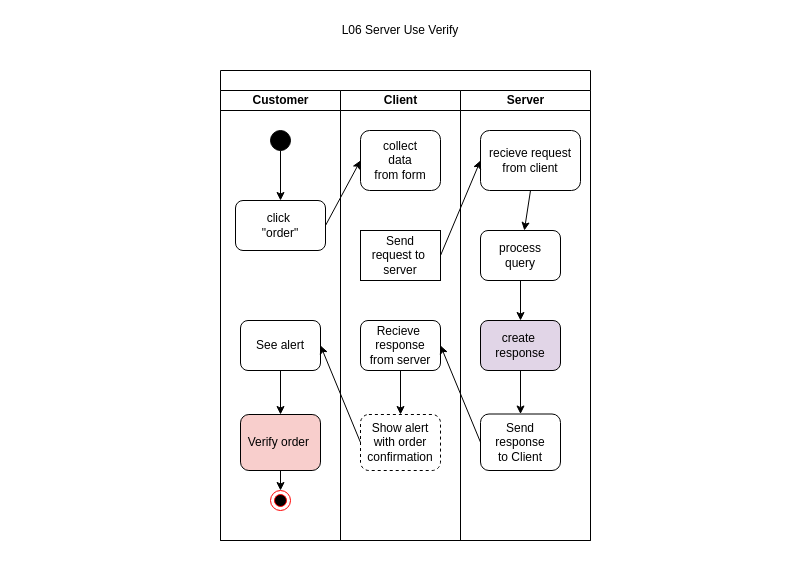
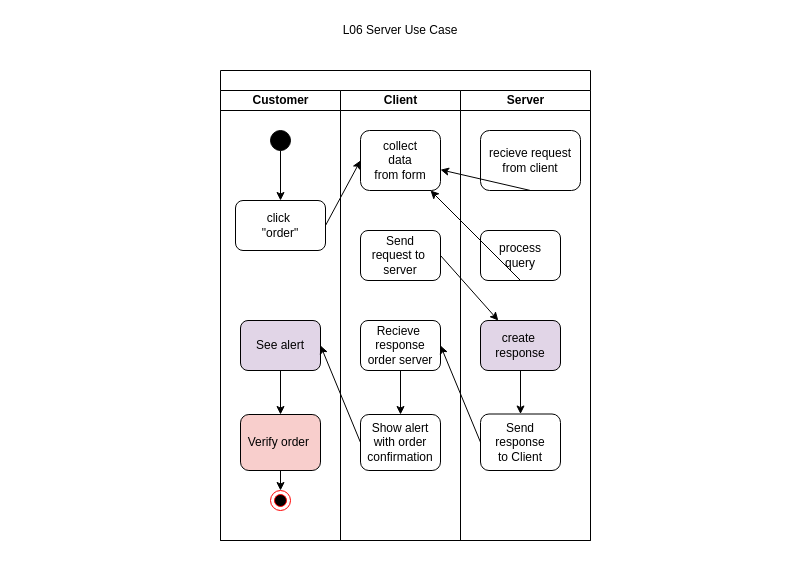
node "L06 Server Use Verify": label "L06 Server Use Verify" -> "L06 Server Use Case"
edge "recieve request from client" -> "process query": now "recieve request from client" -> "collect data from form"
edge "Send request to server" -> "recieve request from client": now "Send request to server" -> "create response"
node "Send request to server": shape rectangle -> rounded rectangle
edge "process query" -> "create response": now "process query" -> "collect data from form"
node "See alert": fillcolor #ffffff -> #e1d5e7
node "Recieve response from server": label "Recieve response from server" -> "Recieve response order server"
node "Show alert with order confirmation": style dashed -> solid
